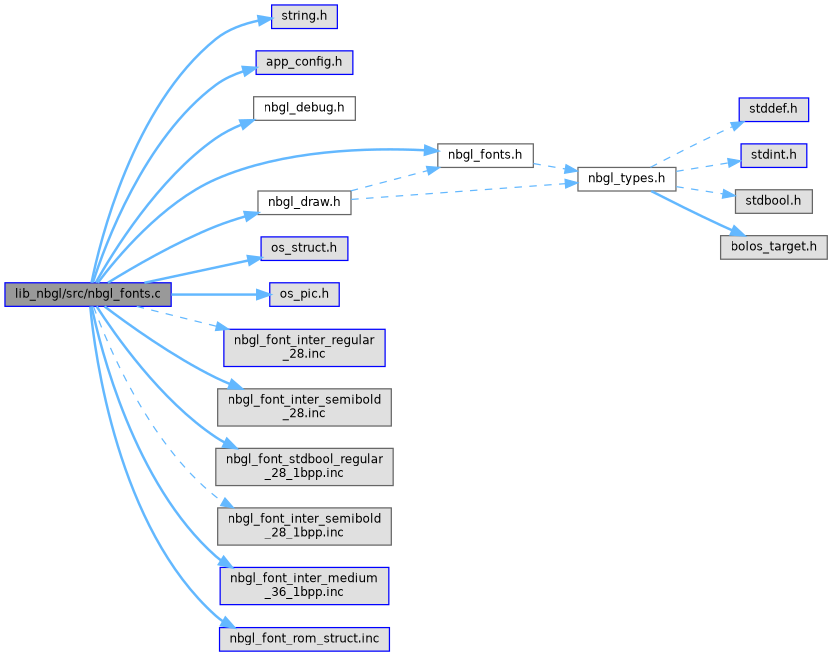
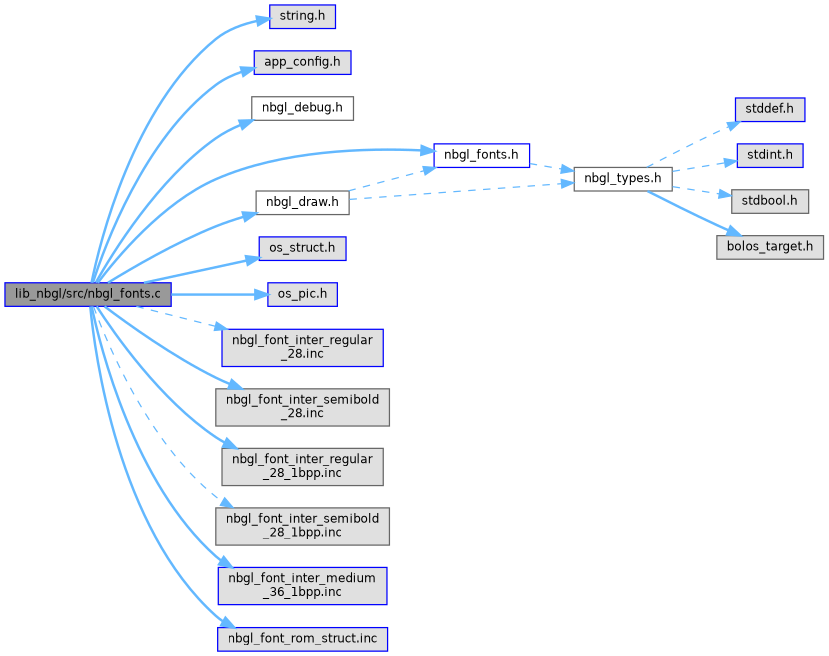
node "nbgl_fonts.h": color gray40 -> blue
node "nbgl_font_stdbool_regular _28_1bpp.inc": label "nbgl_font_stdbool_regular _28_1bpp.inc" -> "nbgl_font_inter_regular _28_1bpp.inc"
